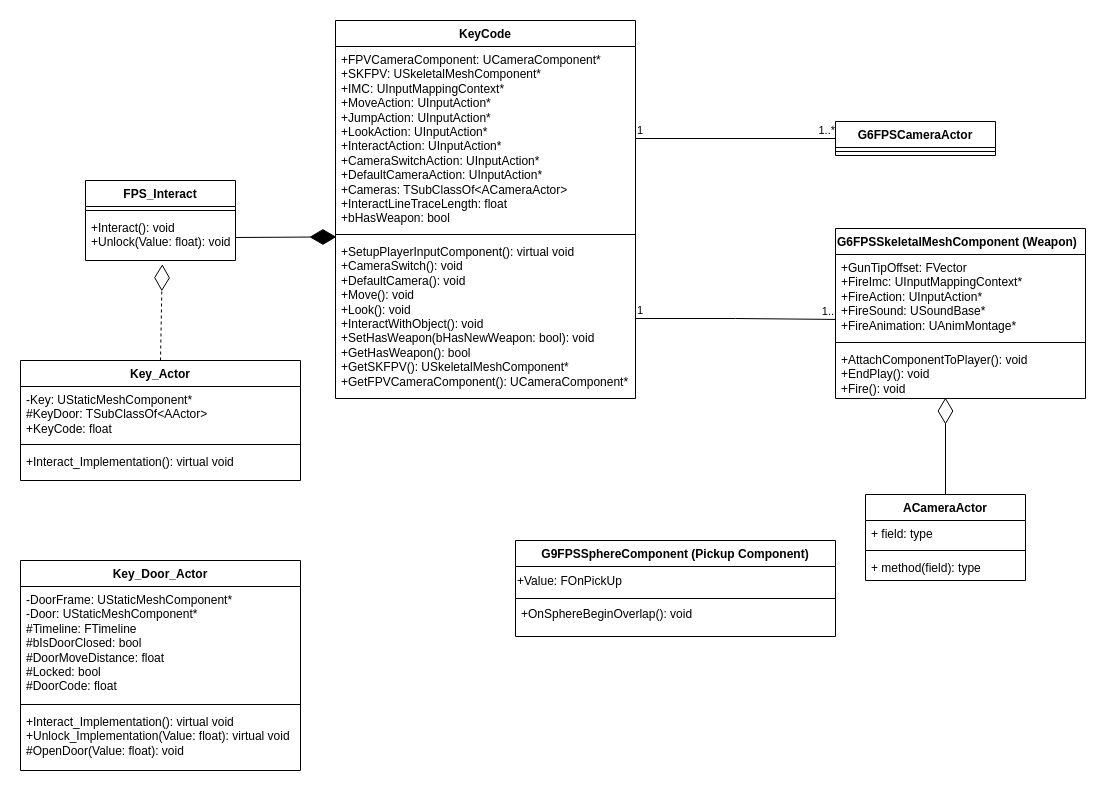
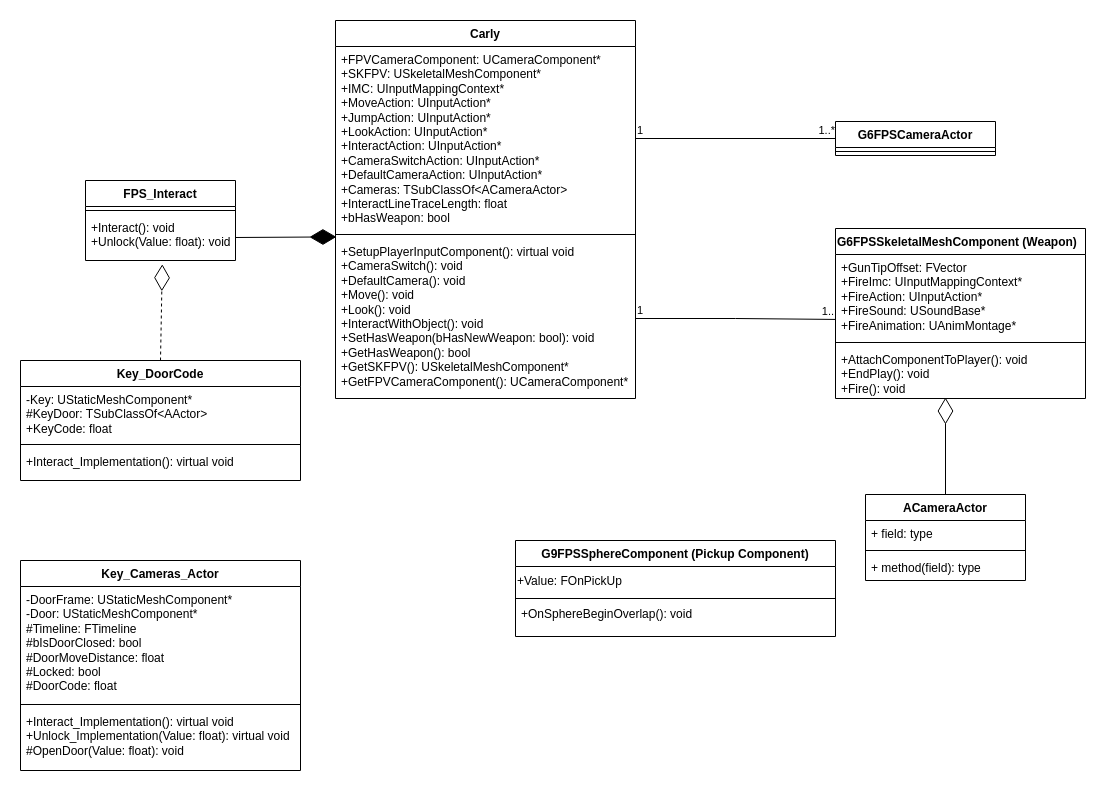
node "KeyCode": label "KeyCode" -> "Carly"
node "Key_Actor": label "Key_Actor" -> "Key_DoorCode"
node "Key_Door_Actor": label "Key_Door_Actor" -> "Key_Cameras_Actor"
